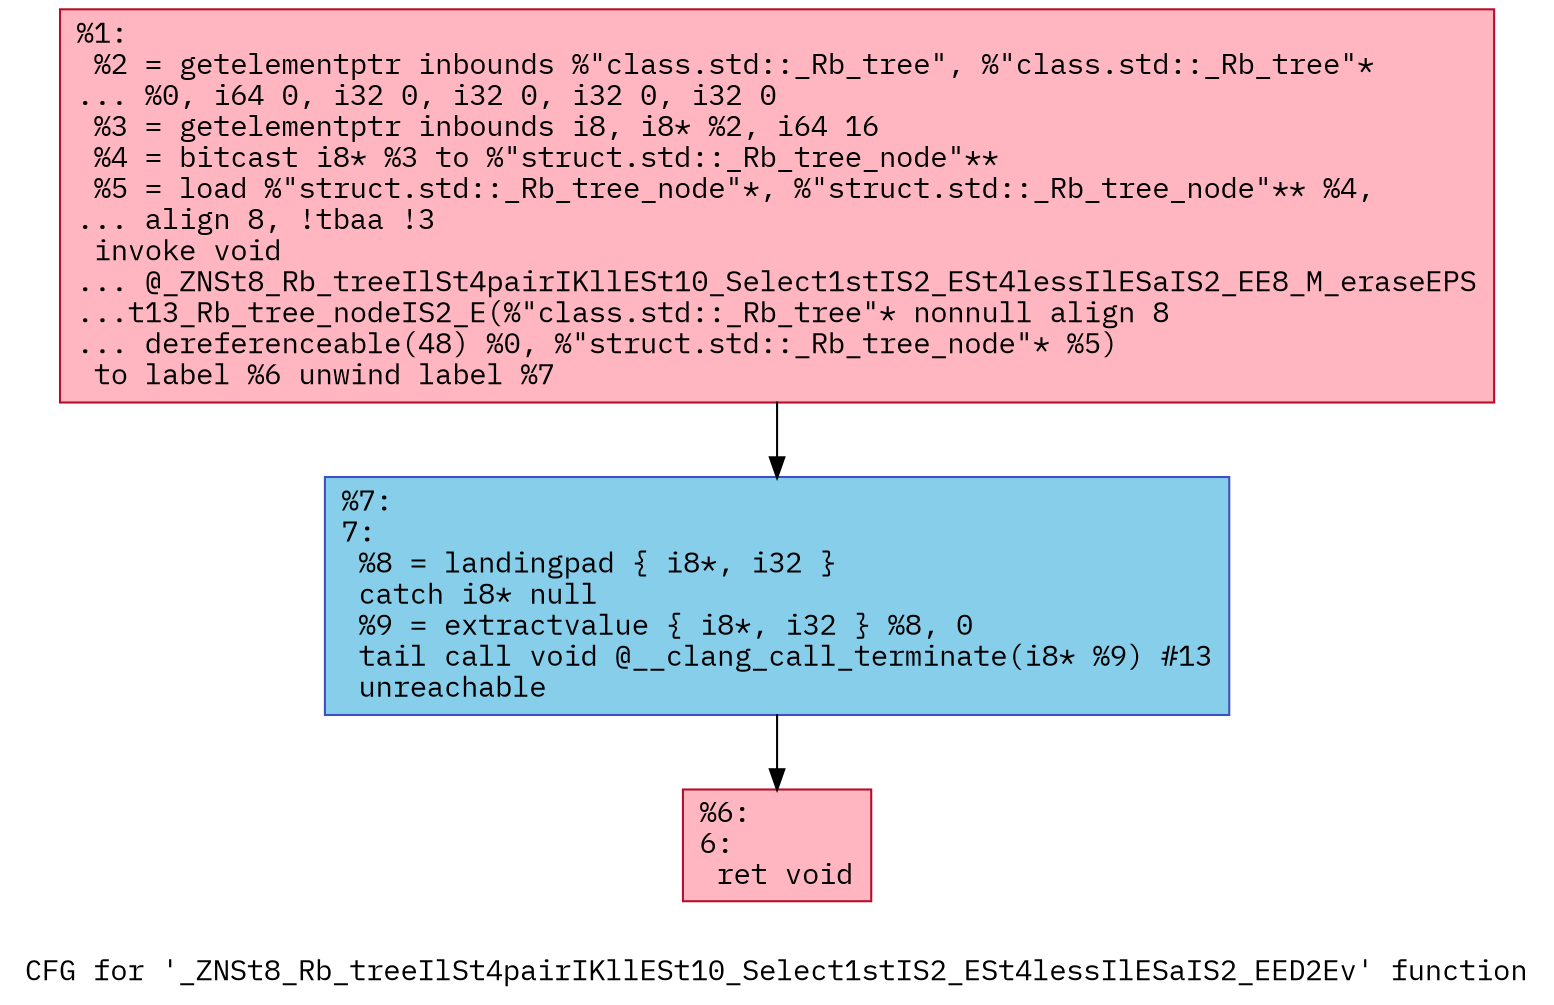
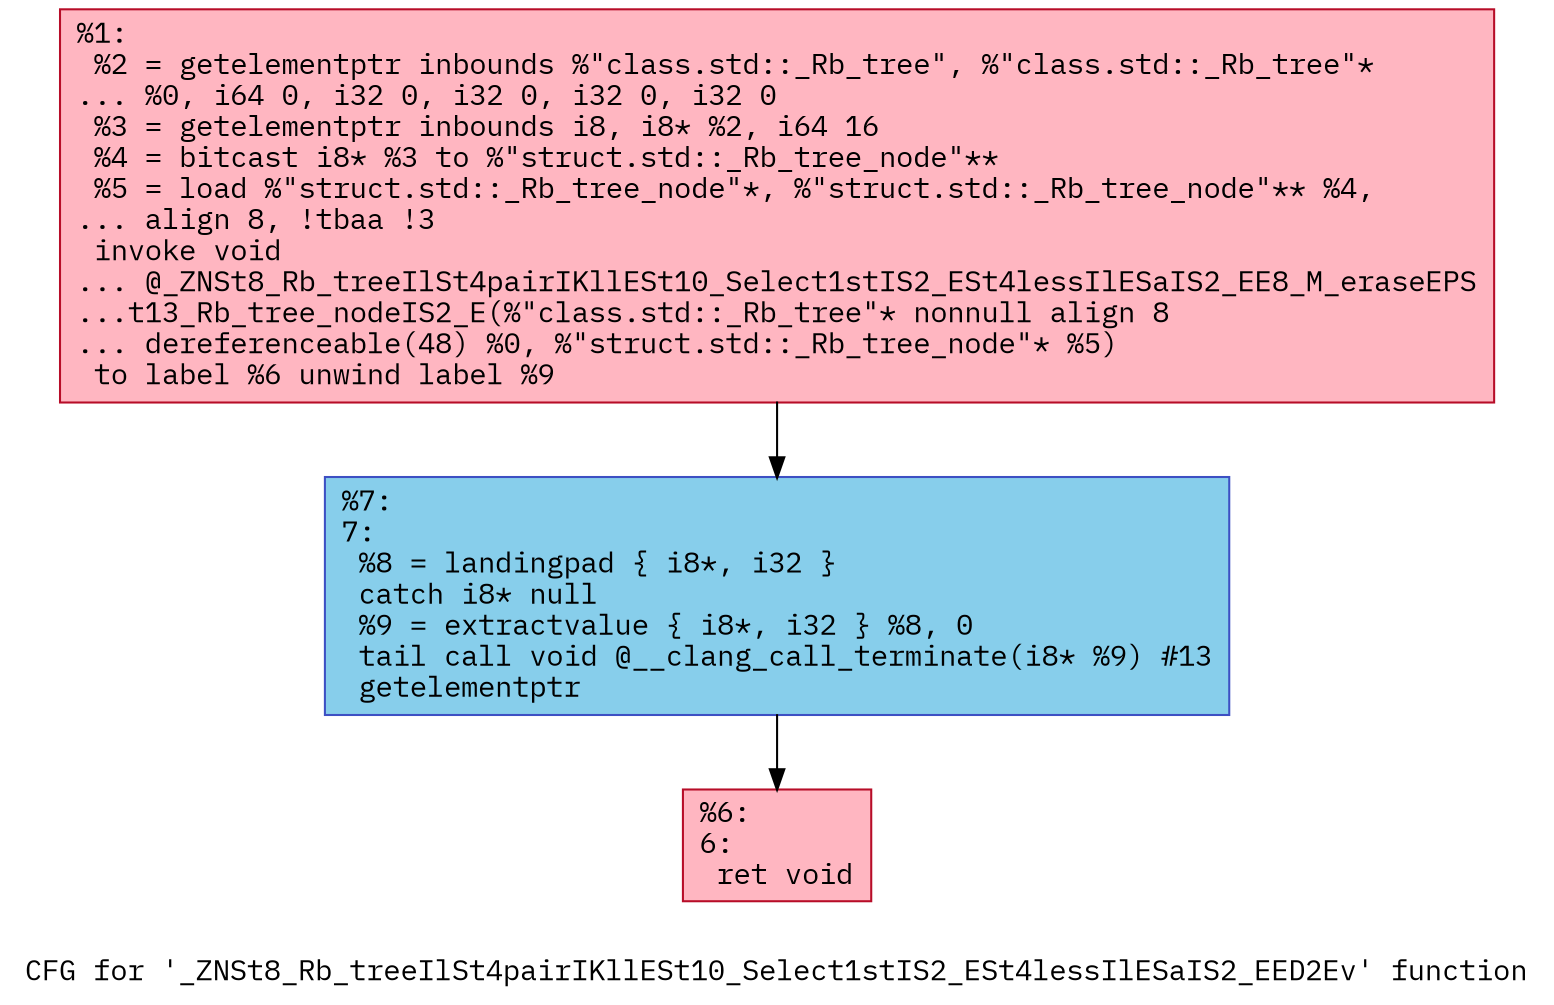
node "%1:": text "to label %6 unwind label %7" -> "to label %6 unwind label %9"
node "%7:": text "unreachable" -> "getelementptr"
